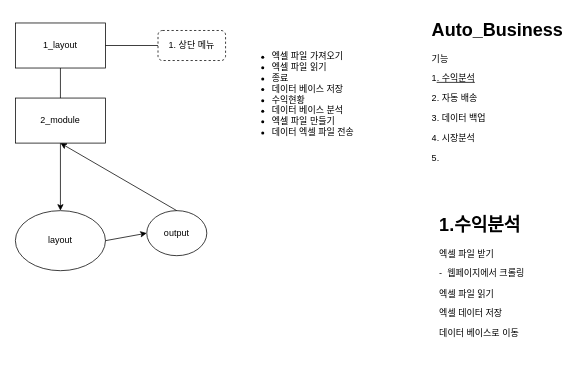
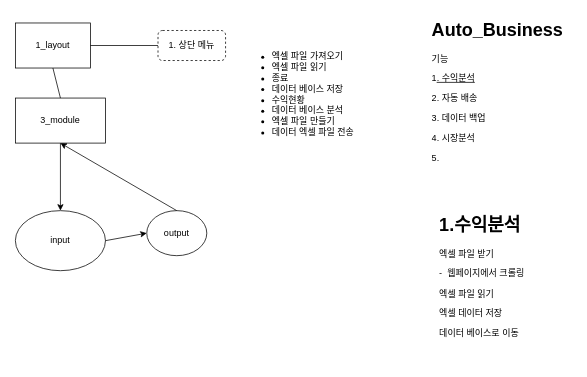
node "1_layout": size 90x45 -> 75x45
node "2_module": label "2_module" -> "3_module"
node "layout": label "layout" -> "input"
